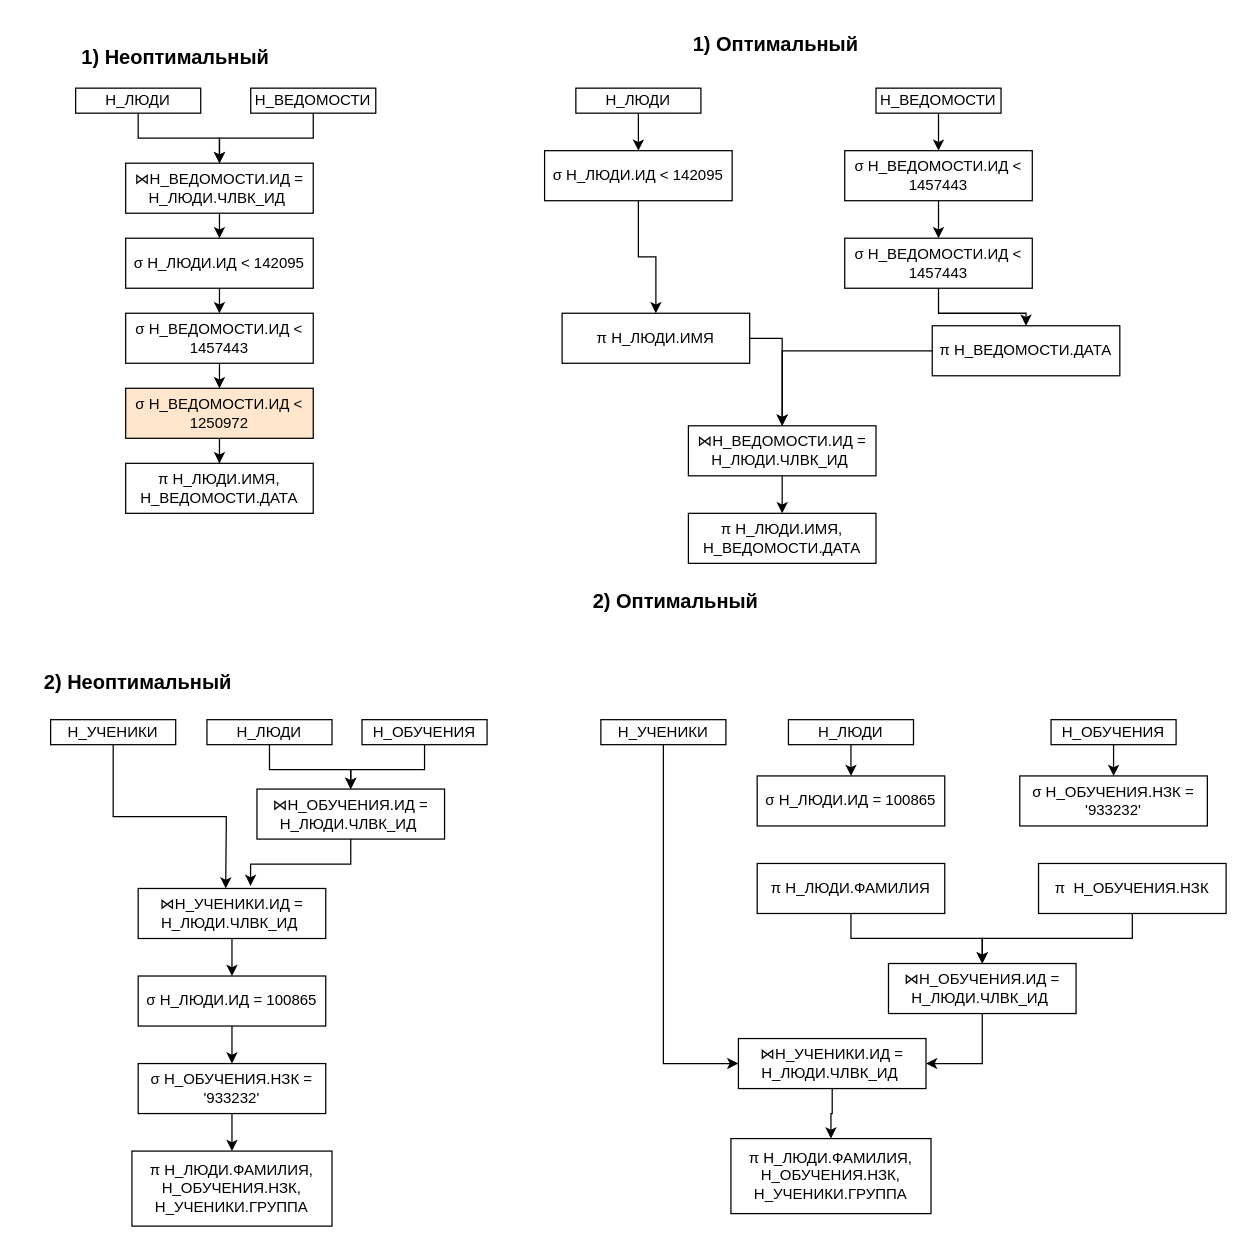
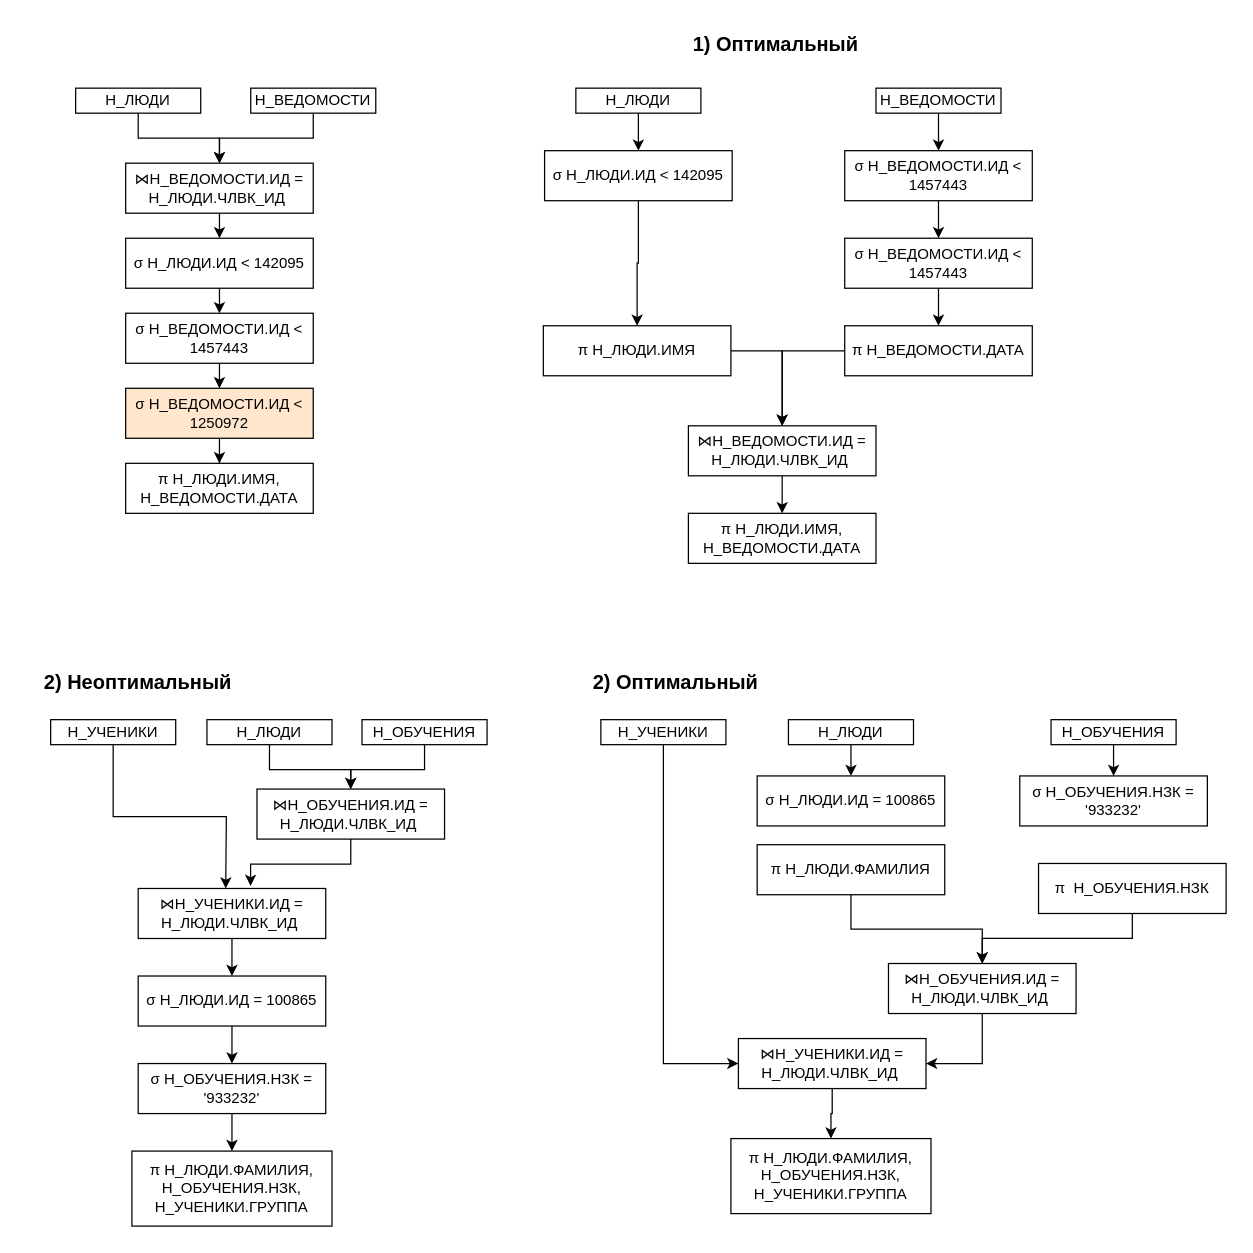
node "1) Неоптимальный": removed
node "π Н_ЛЮДИ.ИМЯ": moved (656, 338) -> (637, 351)
node "π Н_ВЕДОМОСТИ.ДАТА": moved (1026, 351) -> (938, 351)
node "2) Оптимальный": moved (676, 601) -> (676, 682)
node "π Н_ЛЮДИ.ФАМИЛИЯ": moved (851, 888) -> (851, 869)
